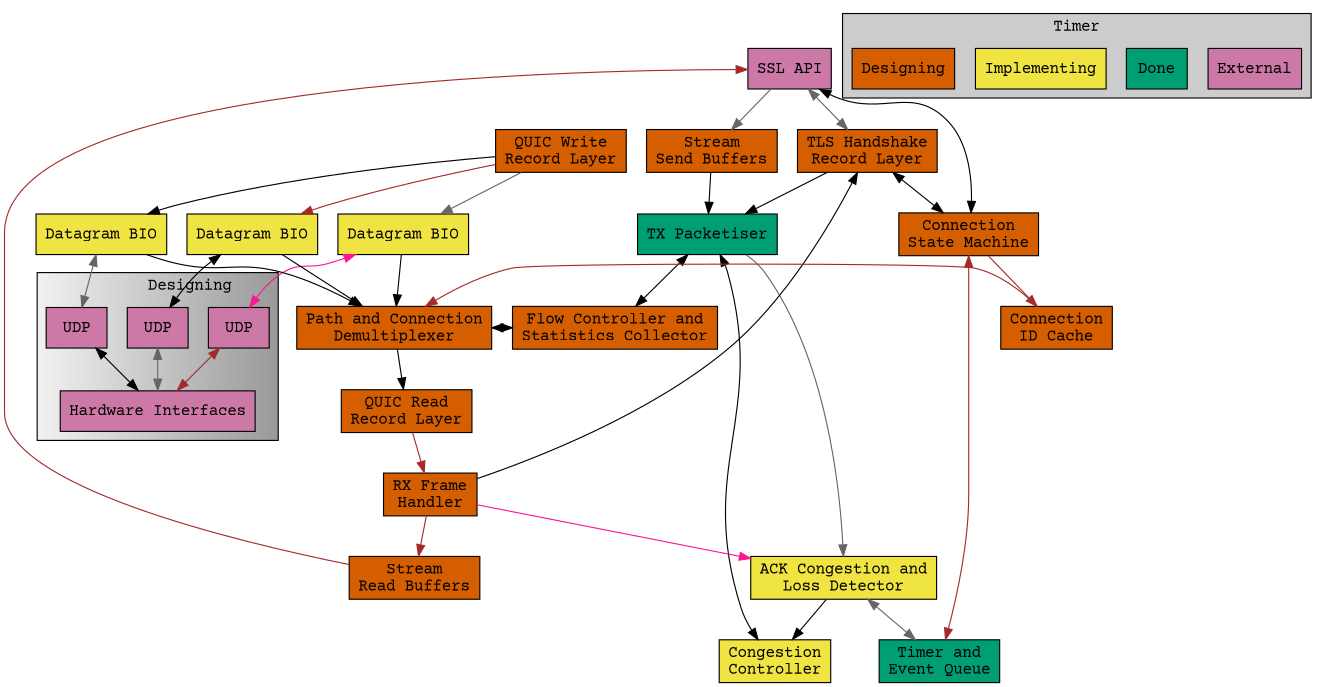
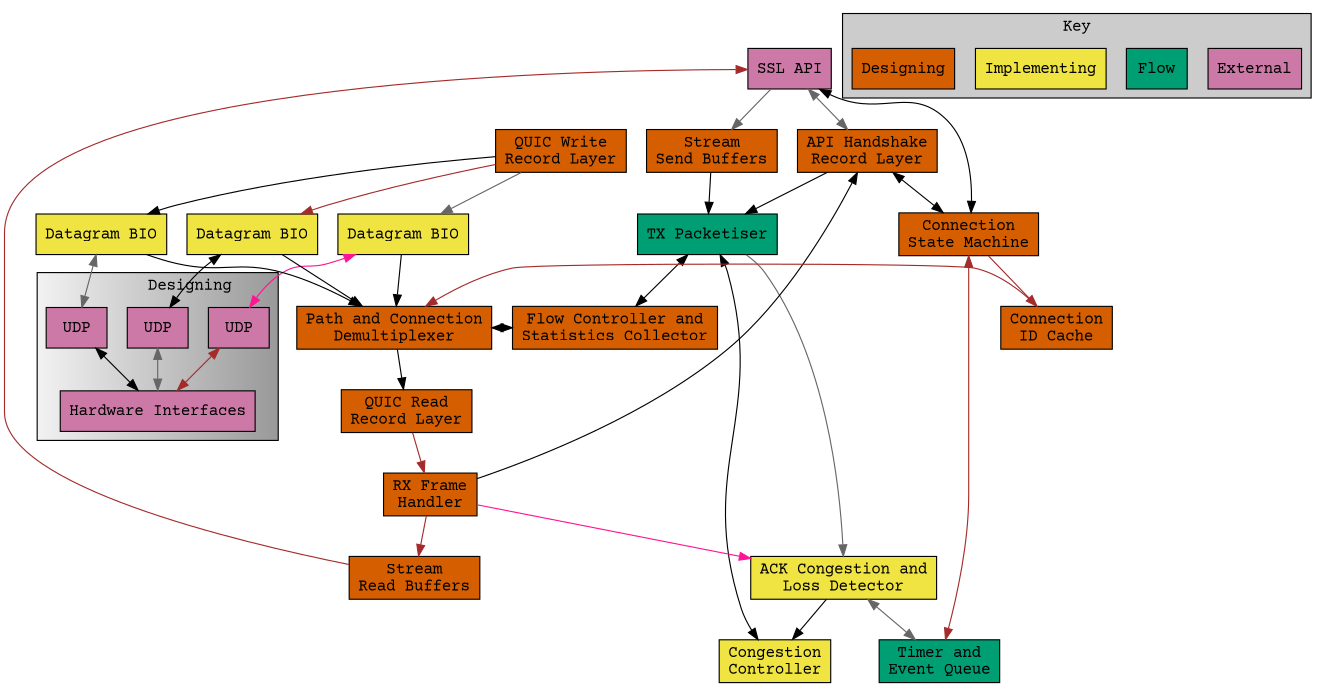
cluster "Timer": label "Timer" -> "Key"
node "Done": label "Done" -> "Flow"
node "TLS Handshake Record Layer": label "TLS Handshake Record Layer" -> "API Handshake Record Layer"
